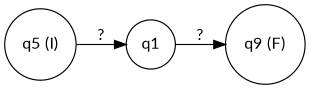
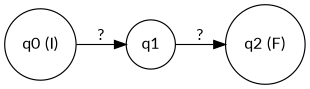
node "q5 (I)": label "q5 (I)" -> "q0 (I)"
node "q9 (F)": label "q9 (F)" -> "q2 (F)"
